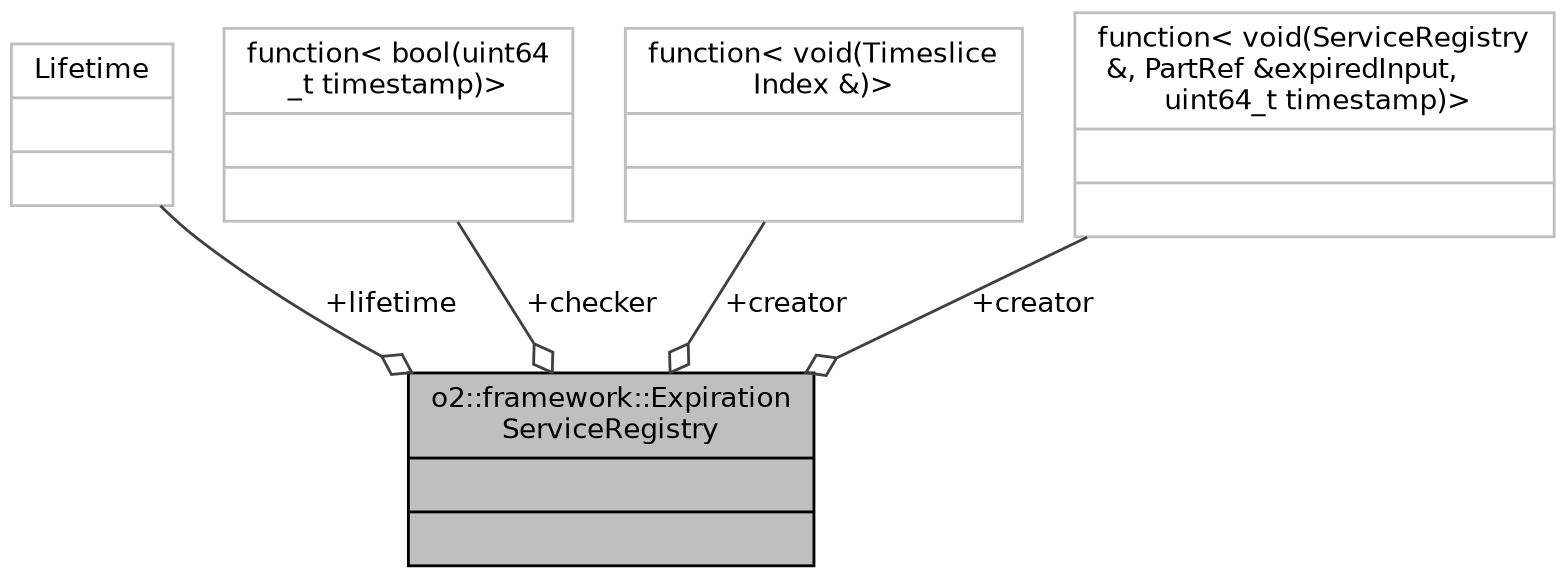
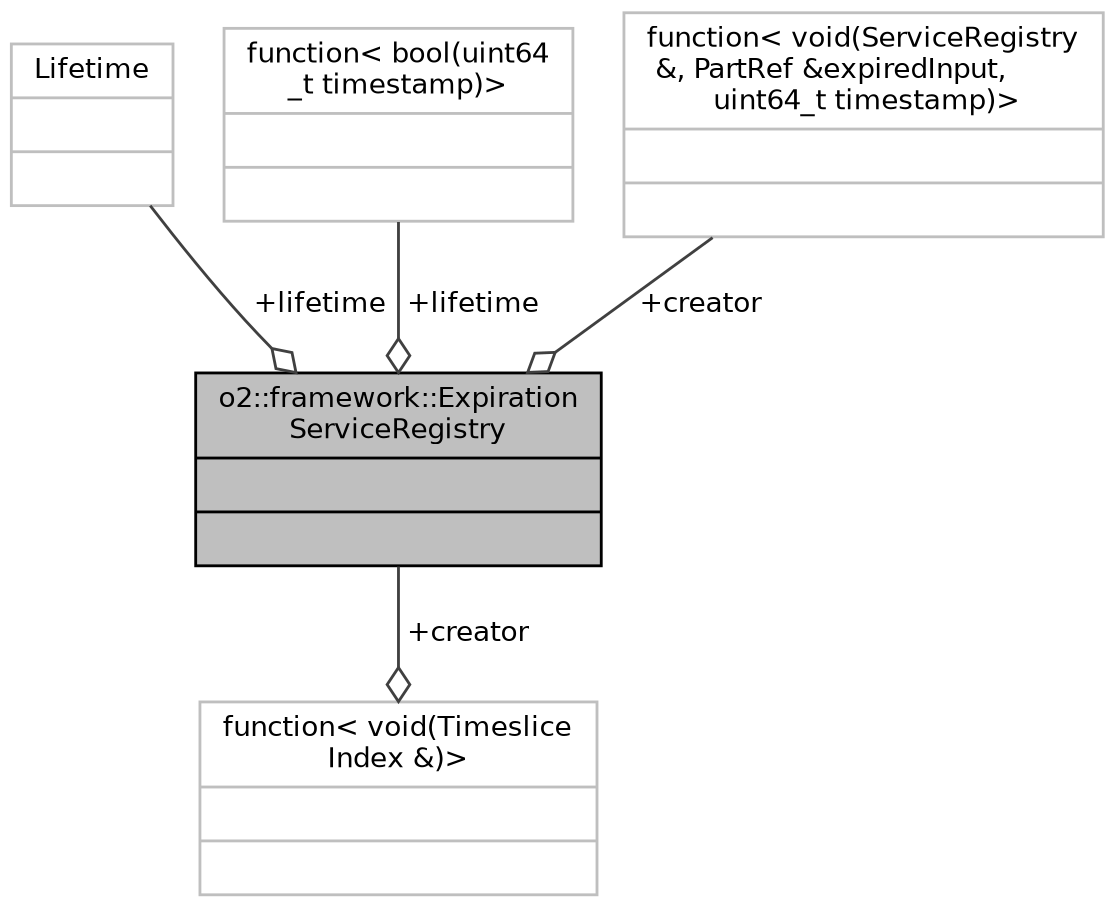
edge "function< void(Timeslice" -> "o2::framework::Expiration": reversed
edge "function< bool(uint64" -> "o2::framework::Expiration": label " +checker" -> " +lifetime"
